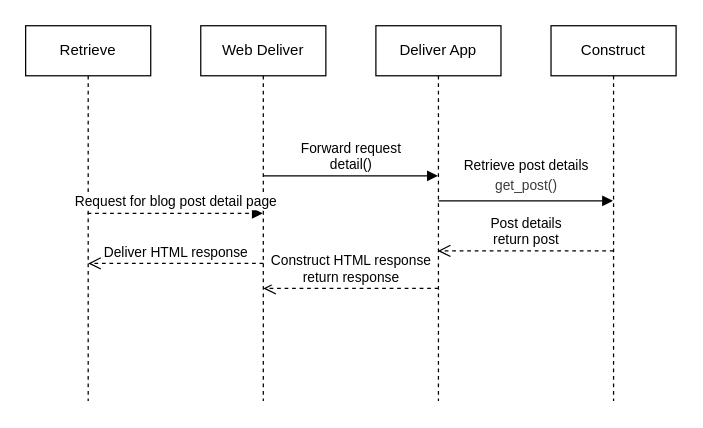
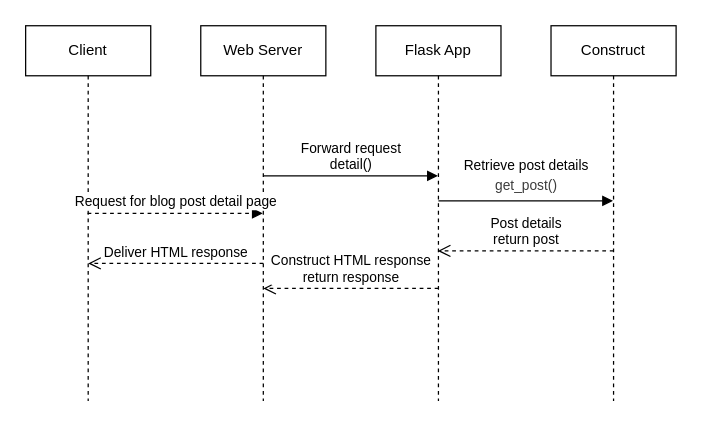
node "Retrieve": label "Retrieve" -> "Client"
node "Web Deliver": label "Web Deliver" -> "Web Server"
node "Deliver App": label "Deliver App" -> "Flask App"
